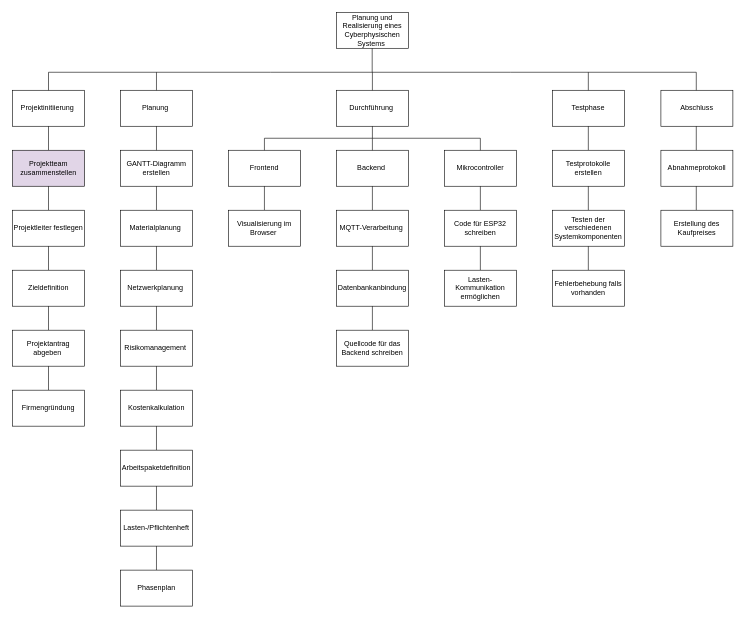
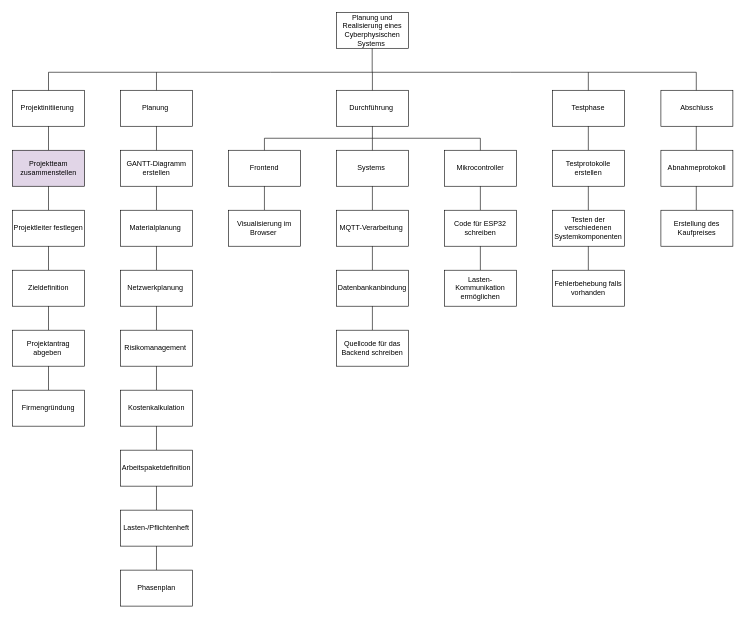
node "Backend": label "Backend" -> "Systems"
